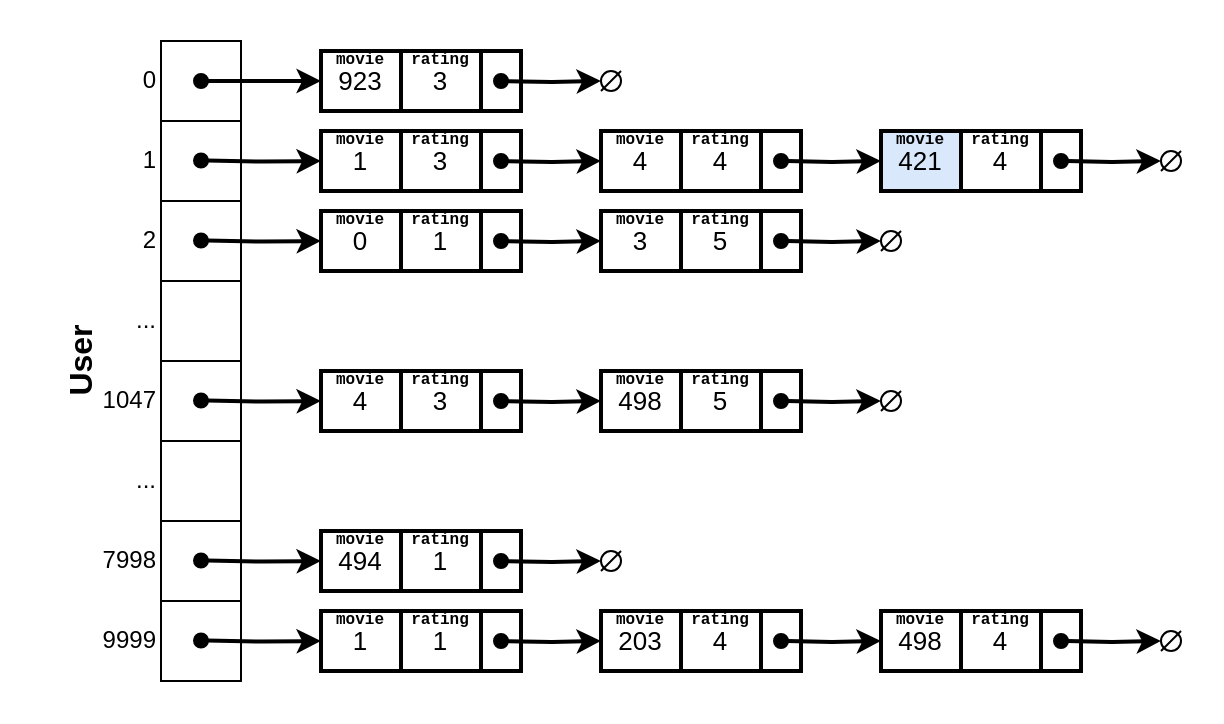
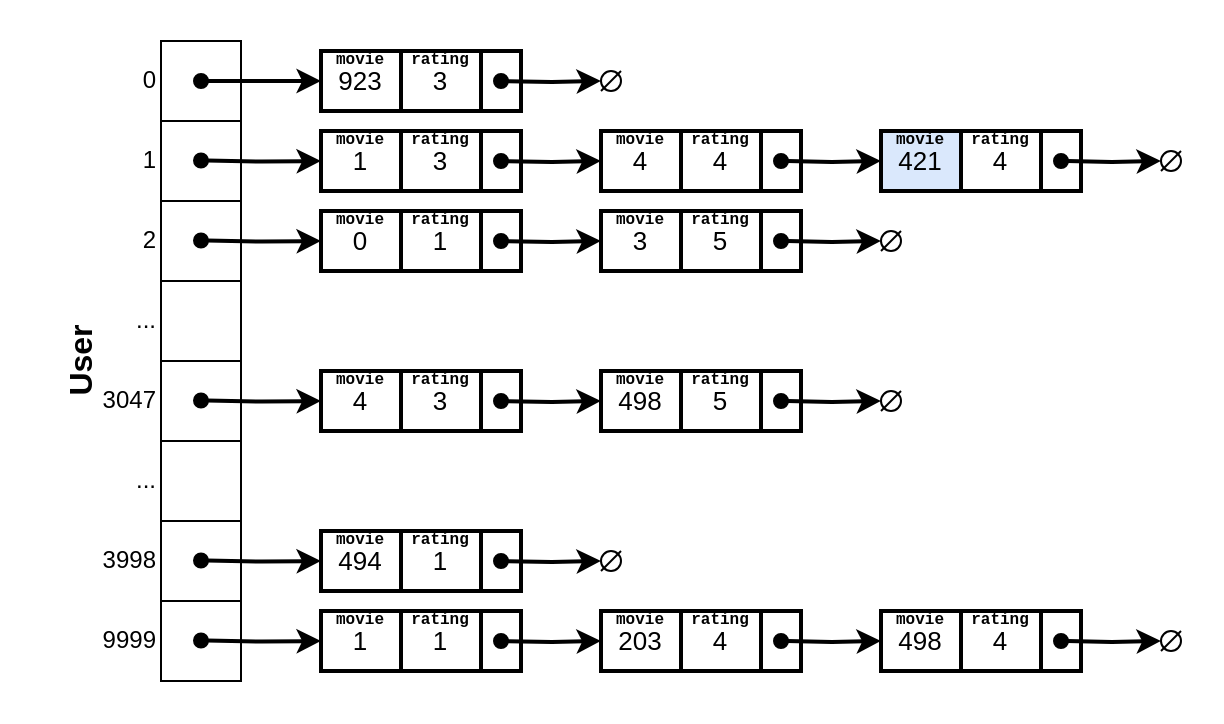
node "1047": label "1047" -> "3047"
node "7998": label "7998" -> "3998"
